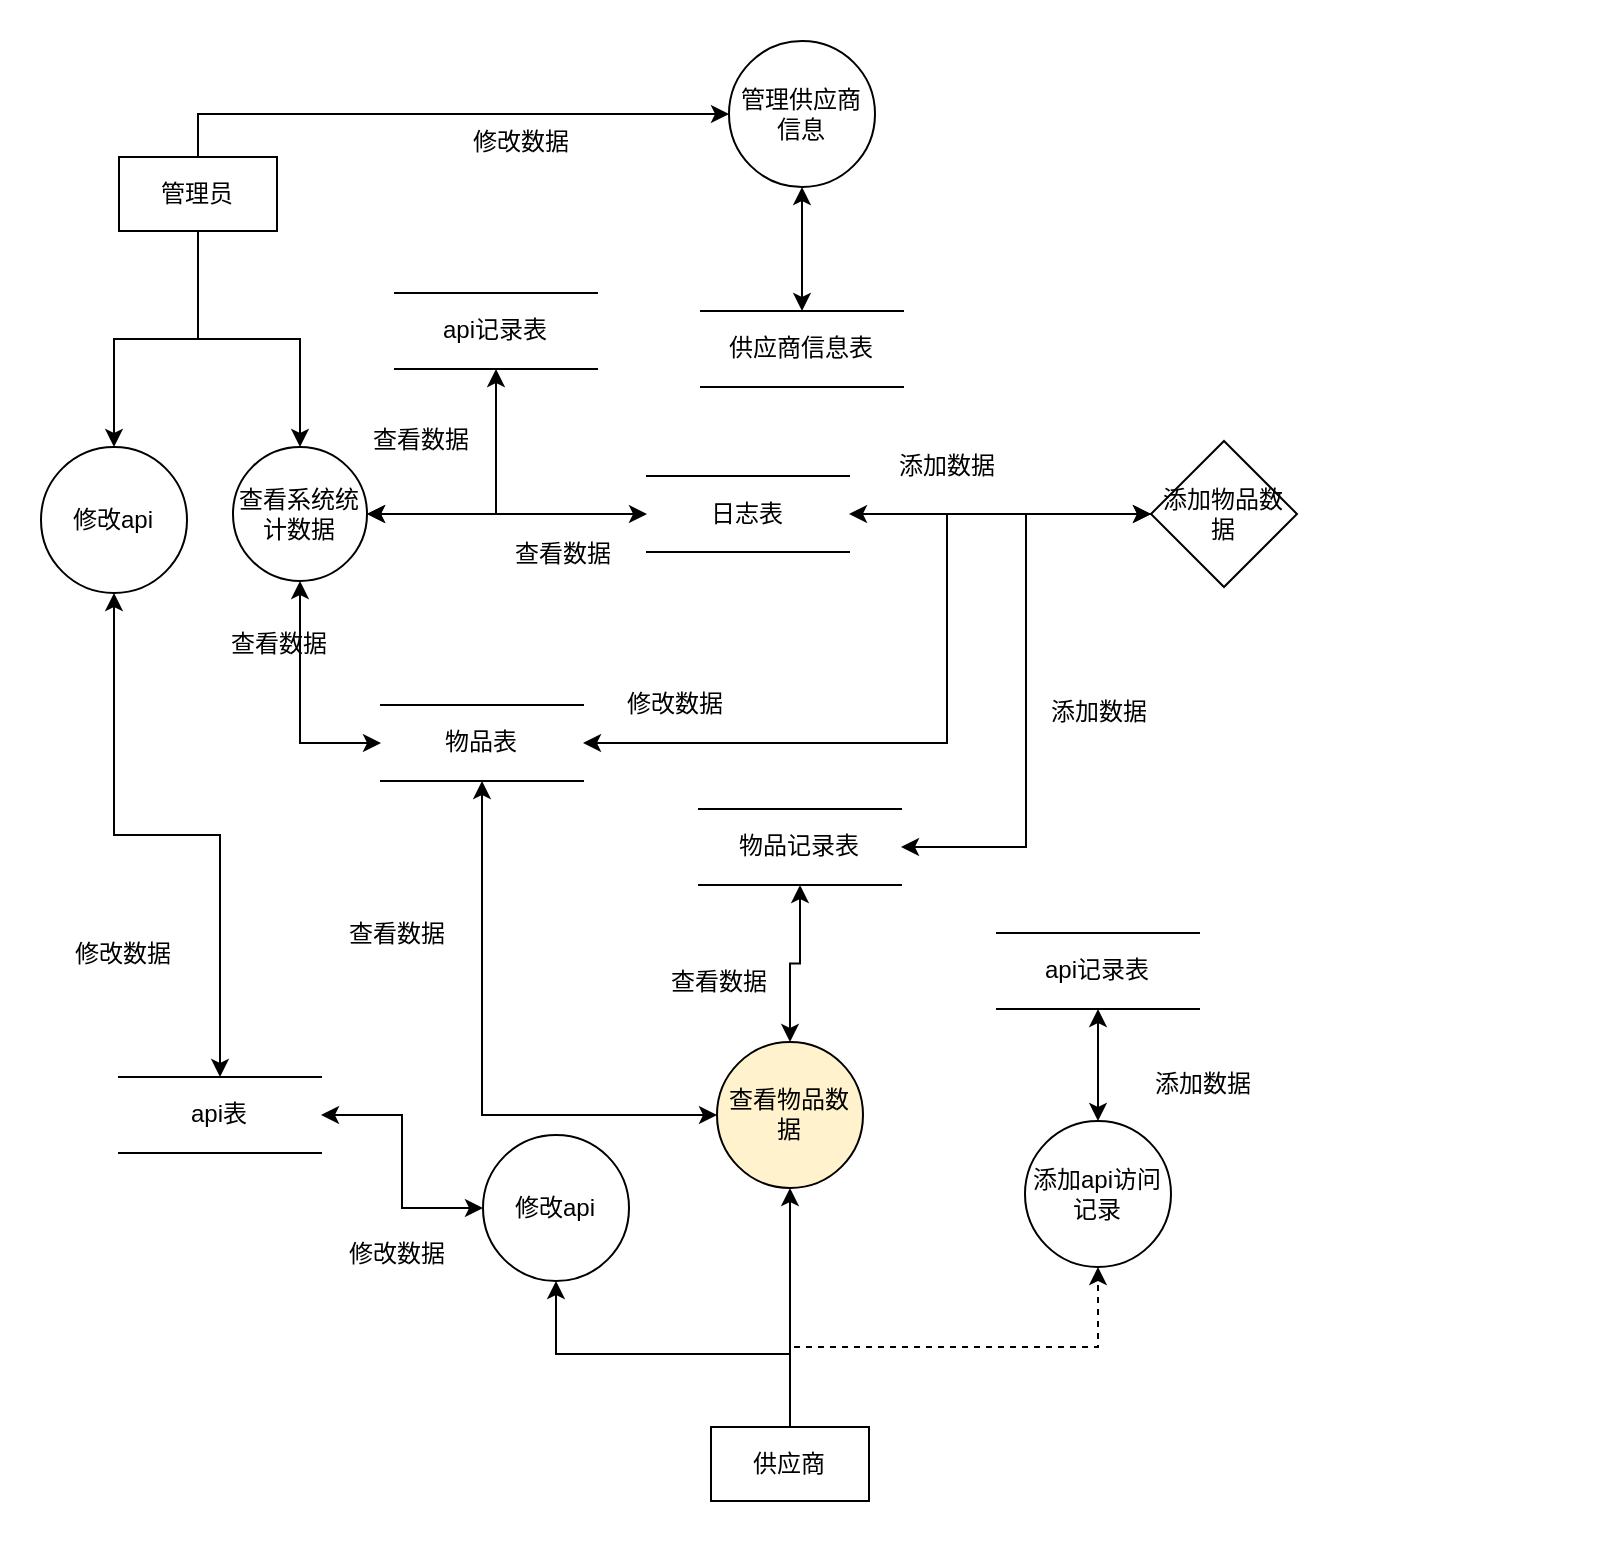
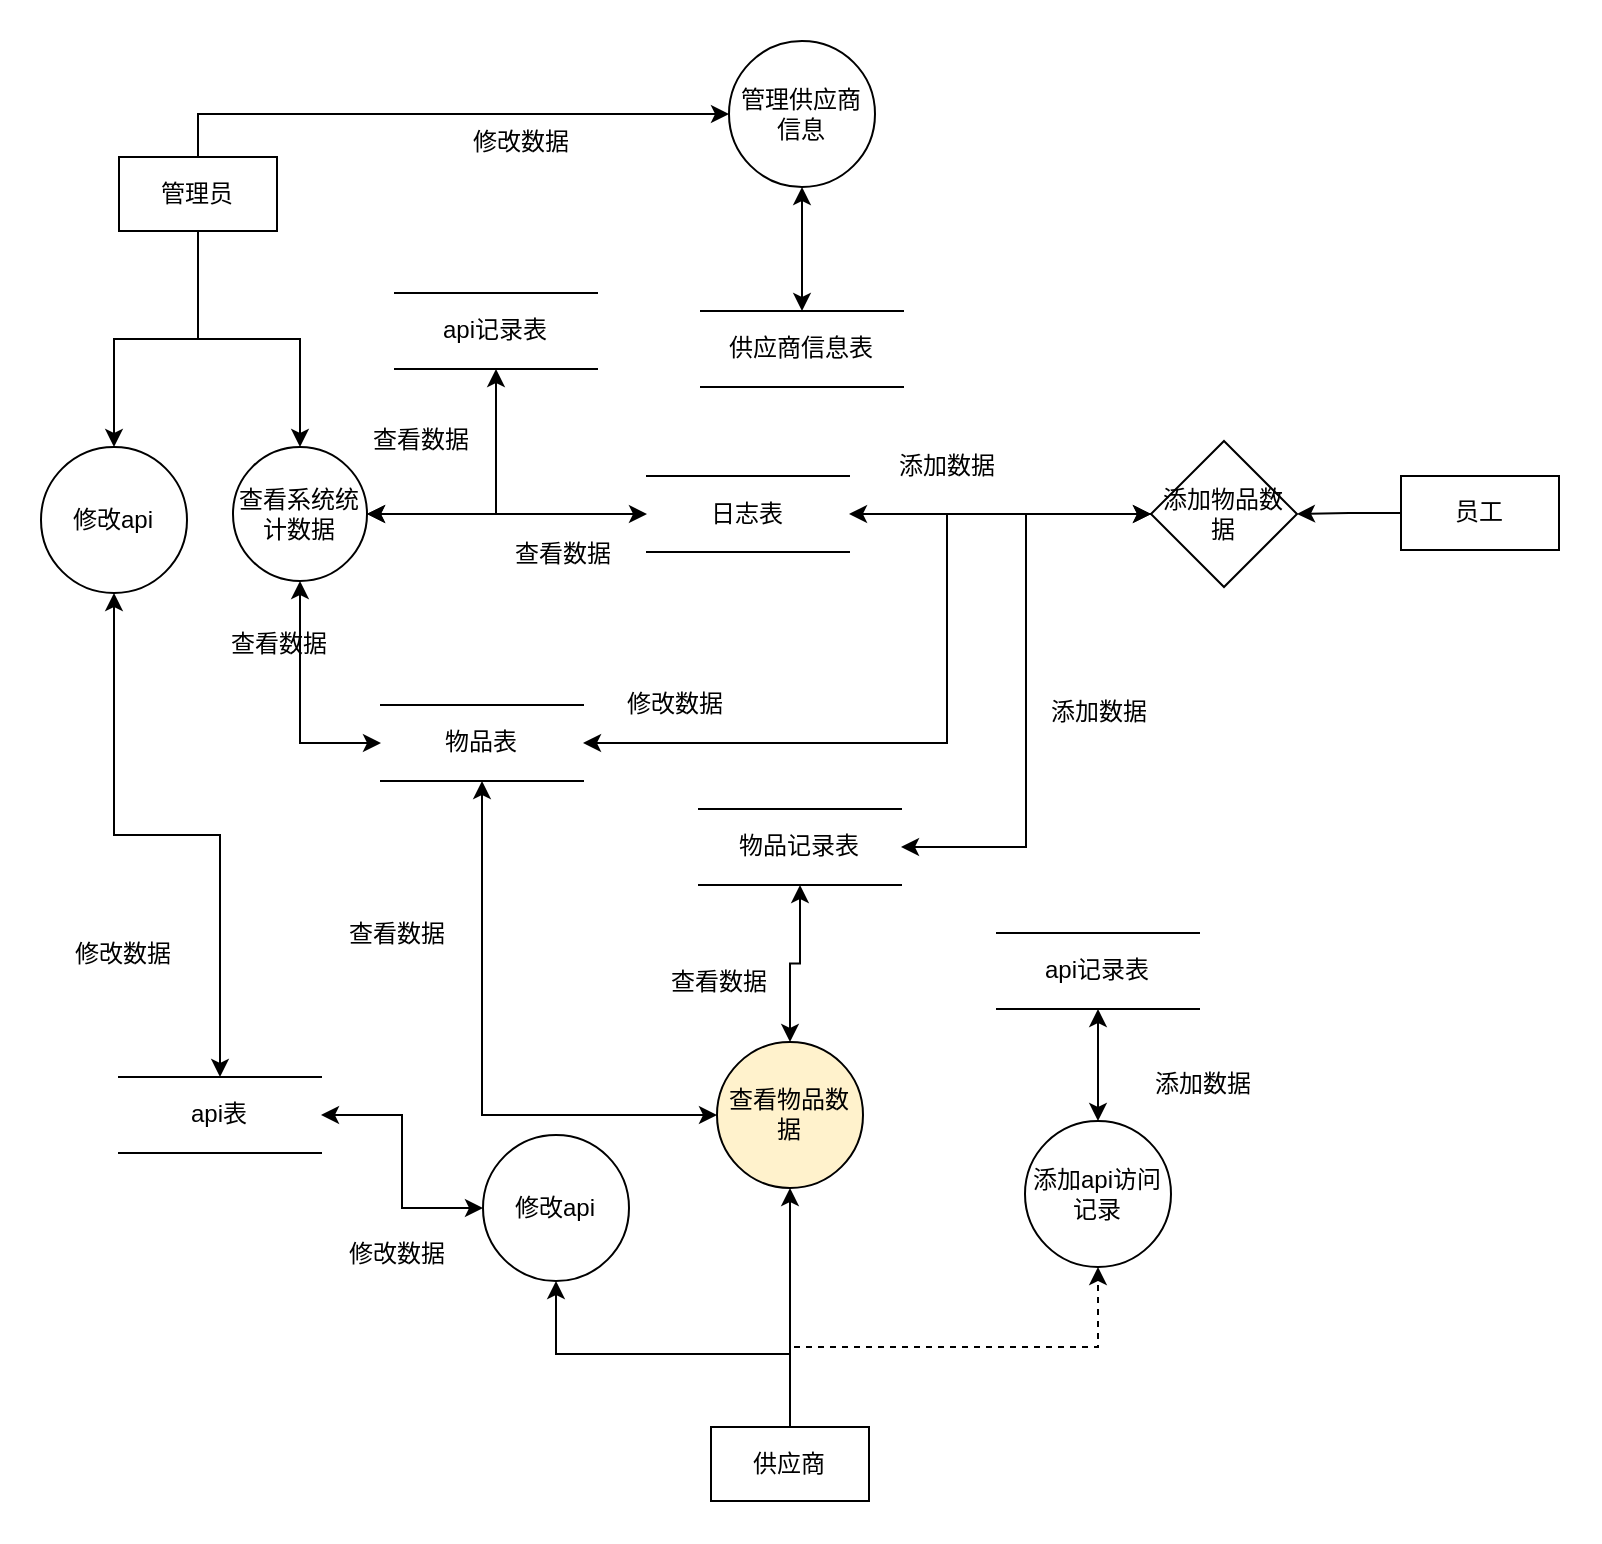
edge "员工" -> "添加物品数据": added
node "员工": added
